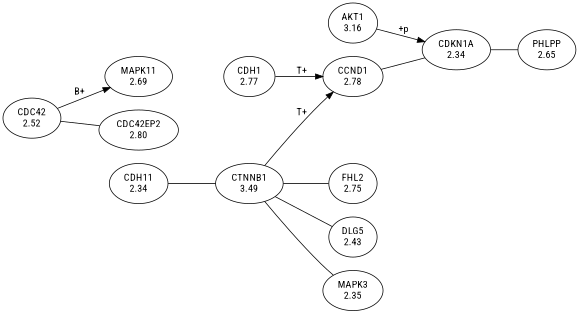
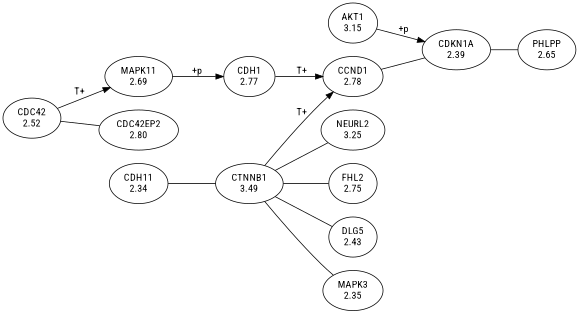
node "AKT1 3.16": label "AKT1 3.16" -> "AKT1 3.15"
node "CDKN1A 2.34": label "CDKN1A 2.34" -> "CDKN1A 2.39"
edge "MAPK11 2.69" -> "CDH1 2.77": added, label "+p"
edge "CDC42 2.52" -> "MAPK11 2.69": label "B+" -> "T+"
node "NEURL2 3.25": added
